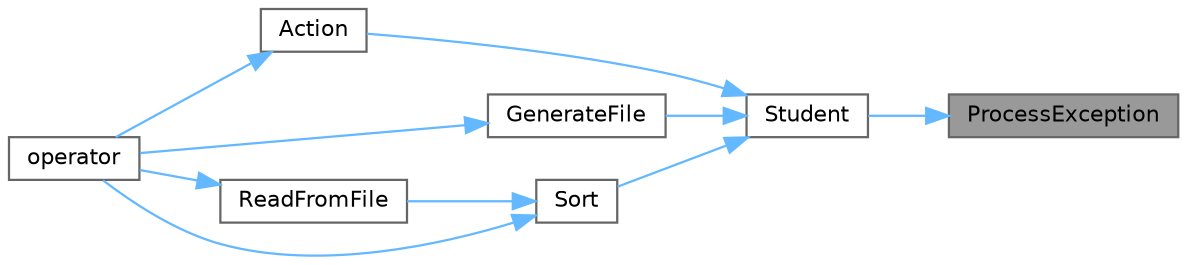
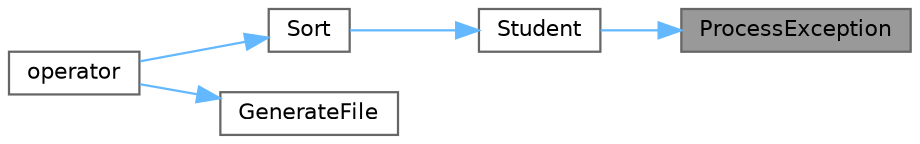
node "Action": removed
edge "GenerateFile" -> "Student": removed
node "ReadFromFile": removed
